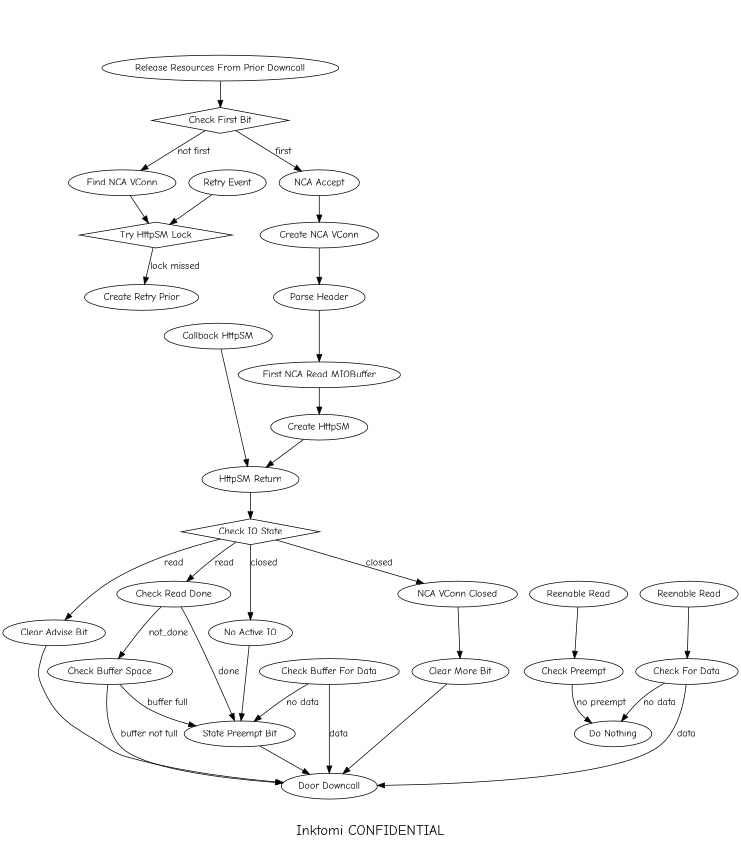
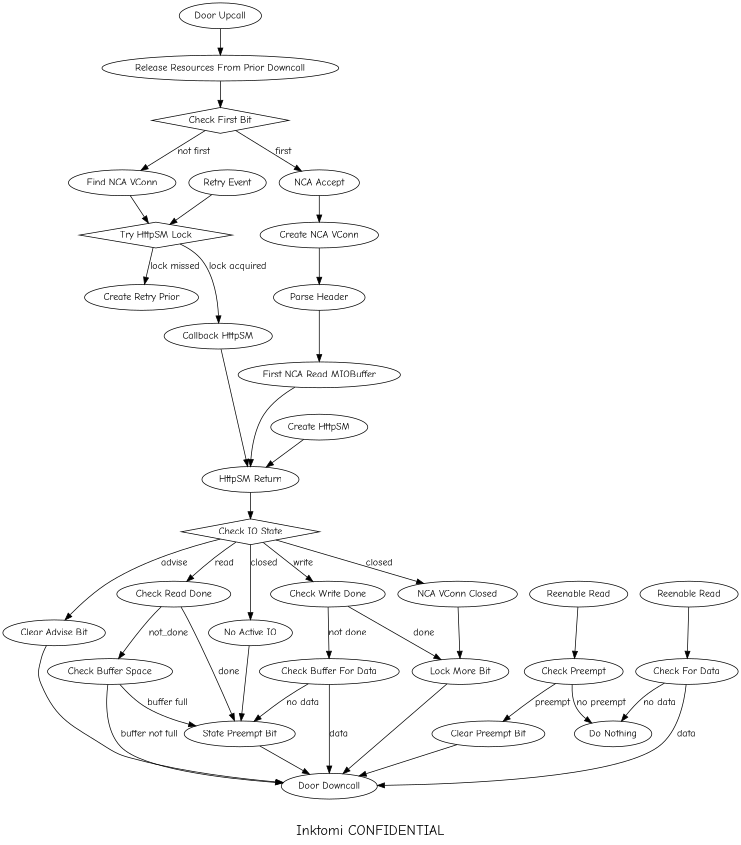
node "Door Upcall": added
edge "Try HttpSM Lock" -> "Callback HttpSM": added, label "lock acquired"
edge "First NCA Read MIOBuffer" -> "Create HttpSM": now "First NCA Read MIOBuffer" -> "HttpSM Return"
edge "Check IO State" -> "Clear Advise Bit": label "read" -> "advise"
node "Check Write Done": added
node "Clear More Bit": label "Clear More Bit" -> "Lock More Bit"
node "Clear Preempt Bit": added
